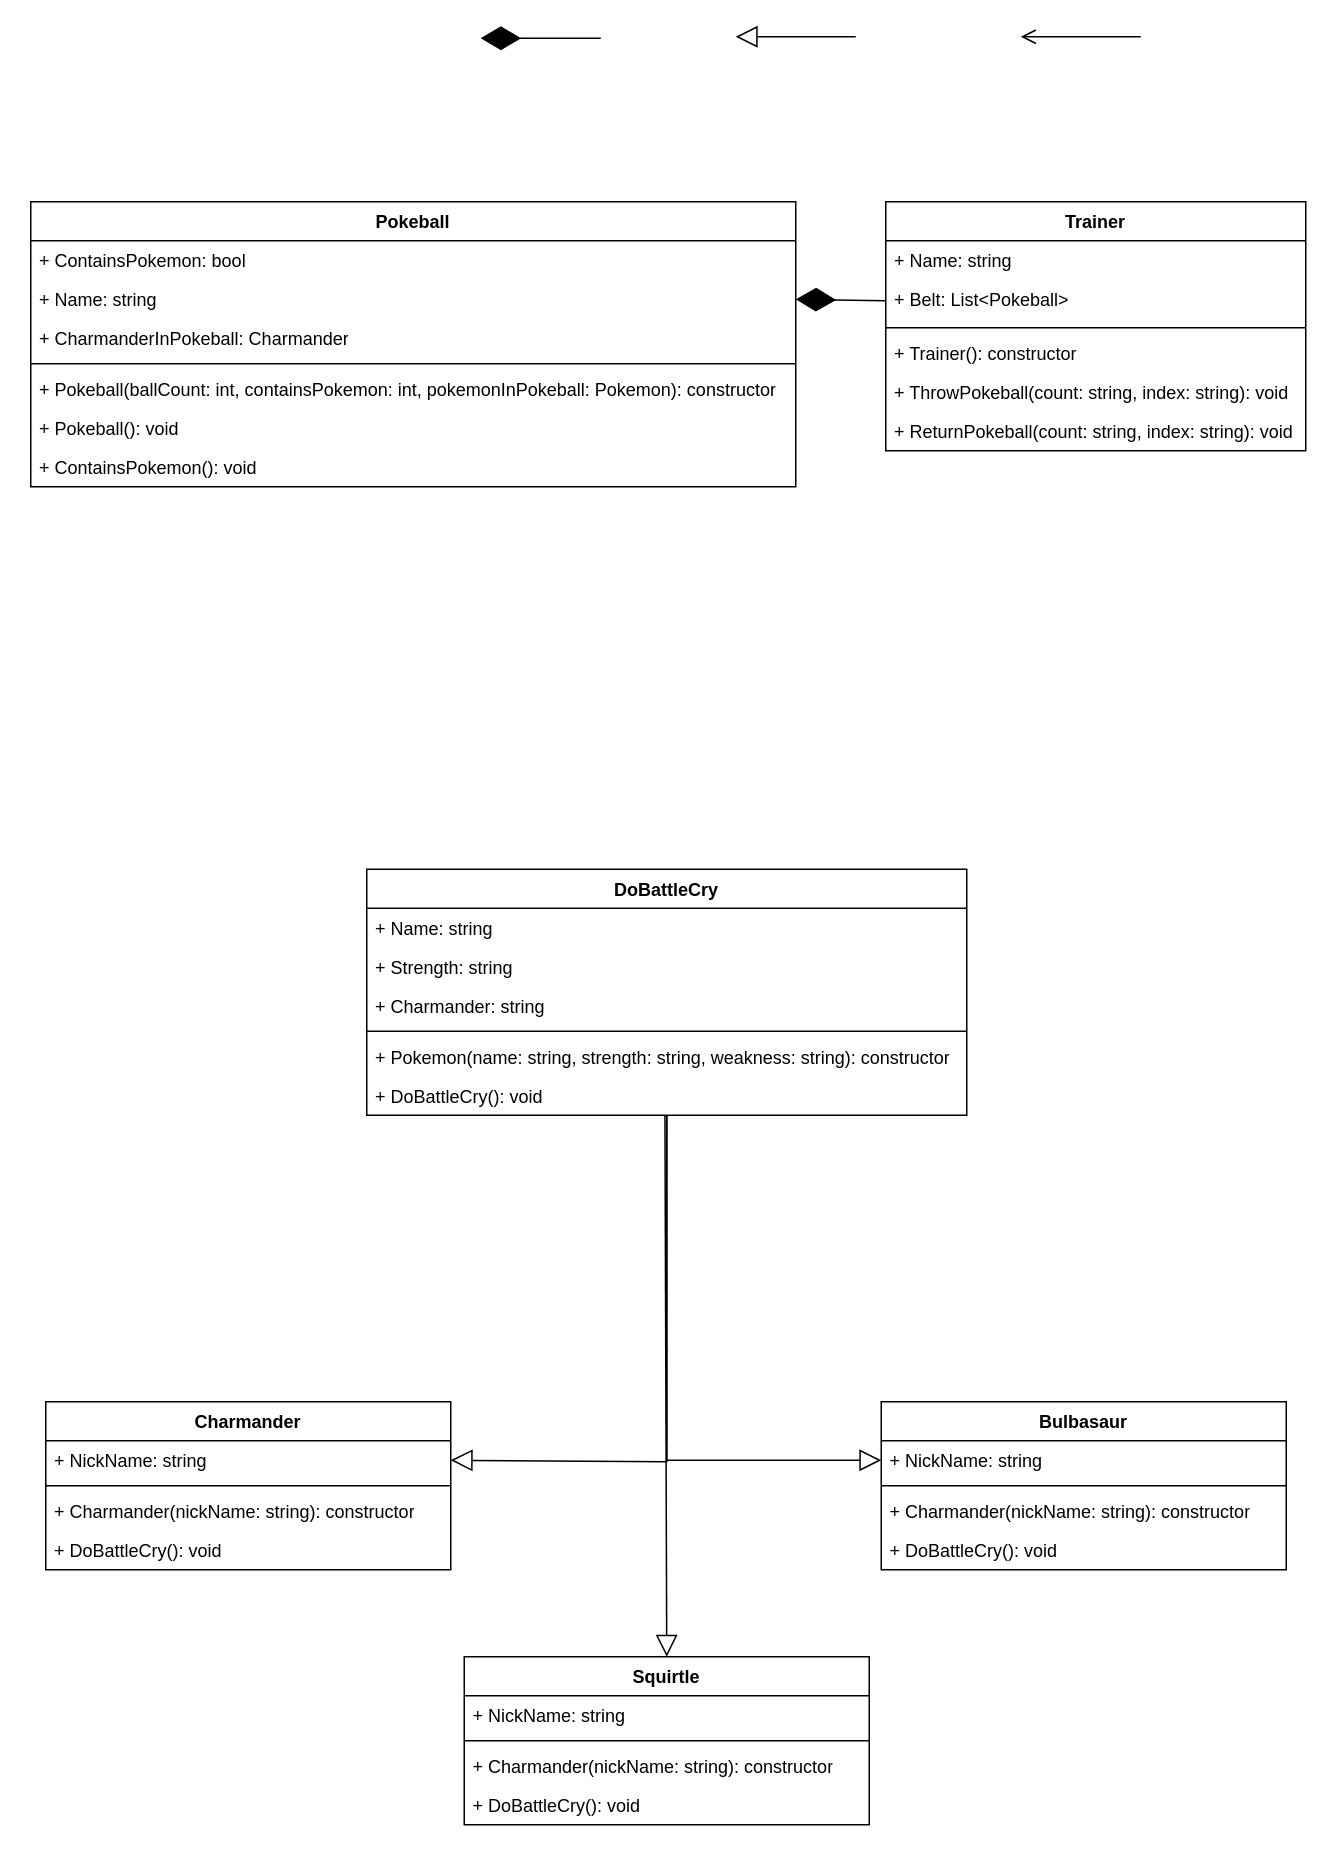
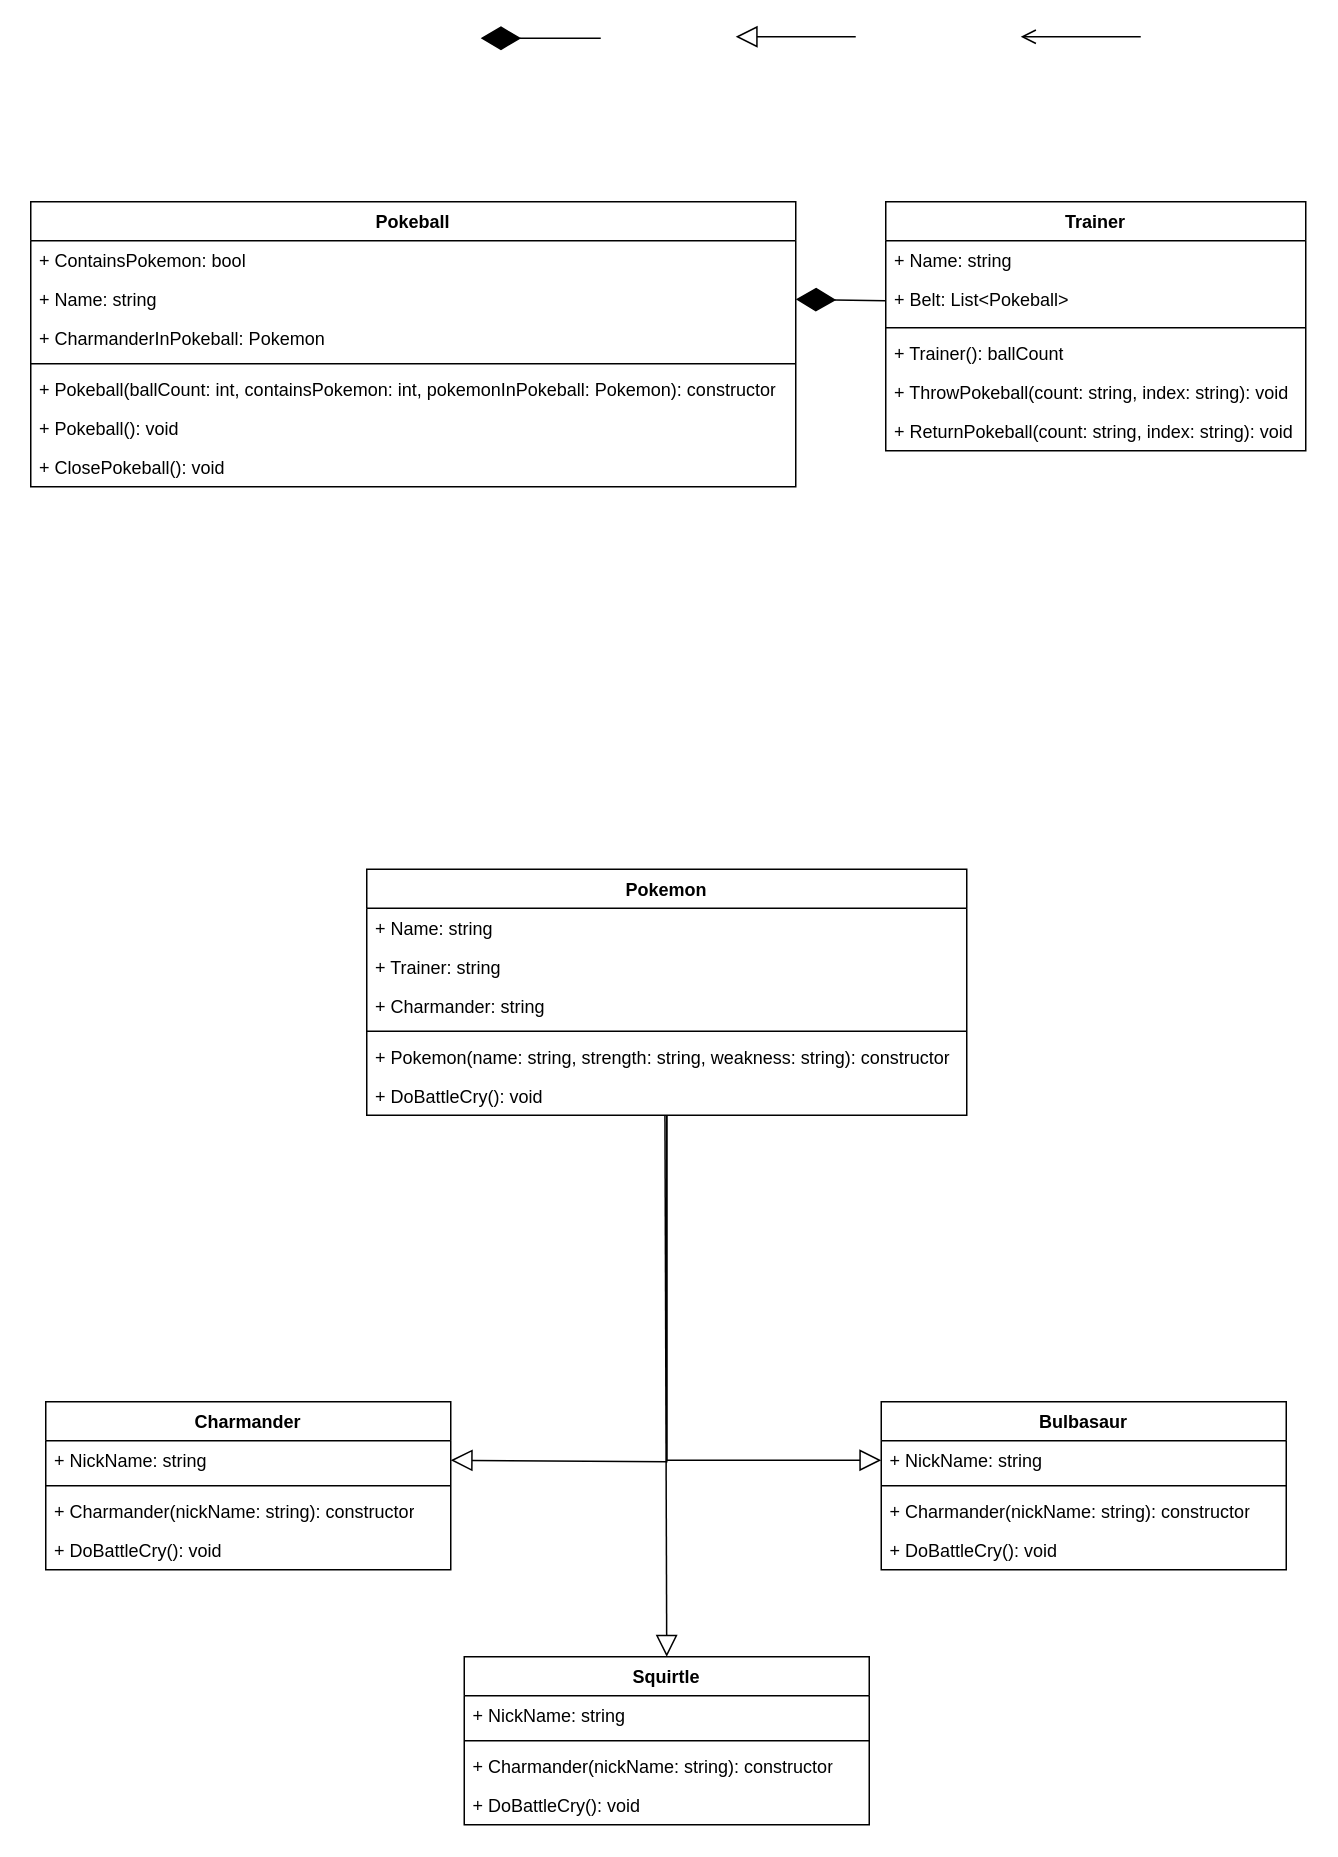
node "+ CharmanderInPokeball: Charmander": label "+ CharmanderInPokeball: Charmander" -> "+ CharmanderInPokeball: Pokemon"
node "+ Trainer(): constructor": label "+ Trainer(): constructor" -> "+ Trainer(): ballCount"
node "+ ContainsPokemon(): void": label "+ ContainsPokemon(): void" -> "+ ClosePokeball(): void"
node "DoBattleCry": label "DoBattleCry" -> "Pokemon"
node "+ Strength: string": label "+ Strength: string" -> "+ Trainer: string"
